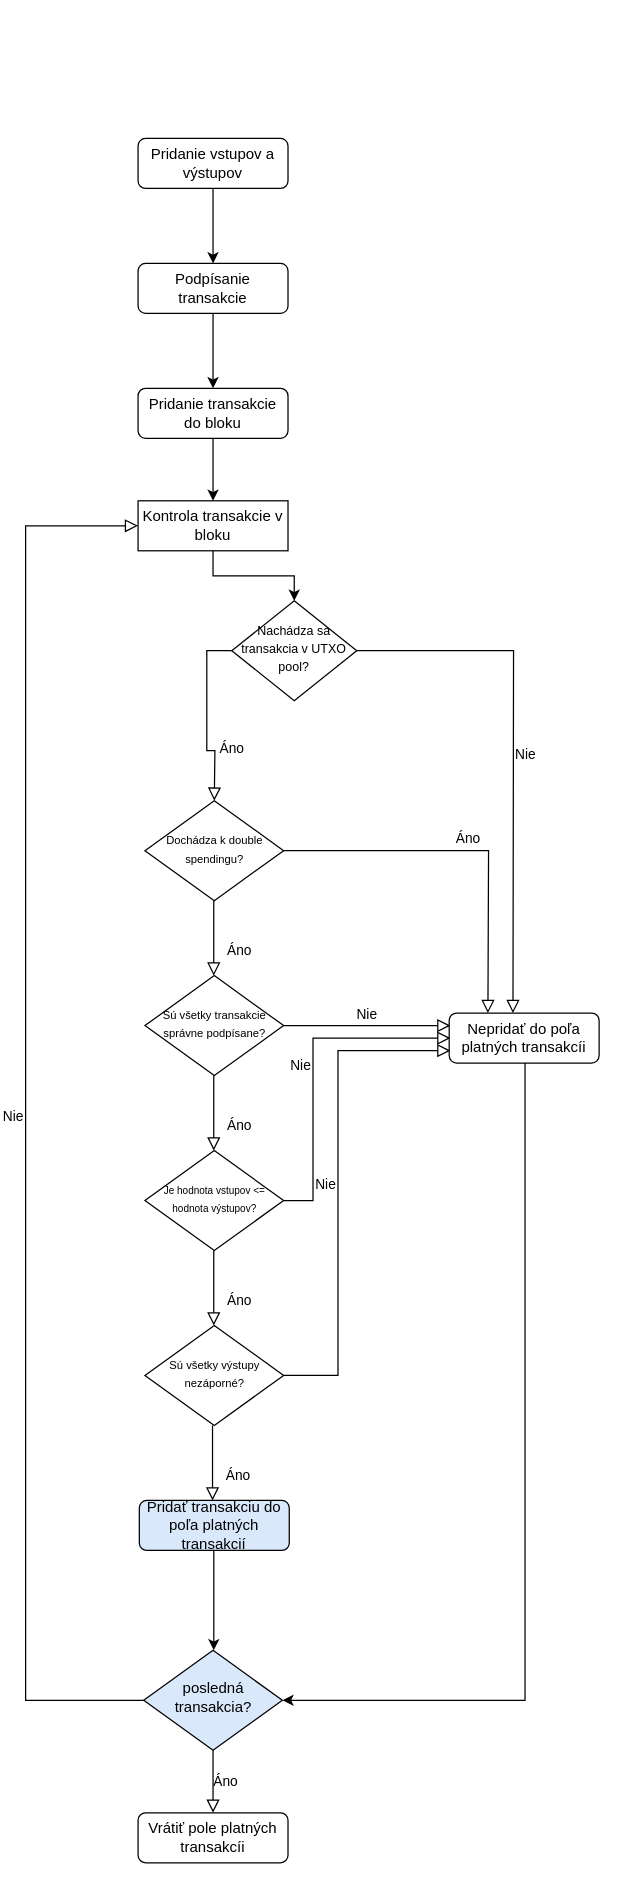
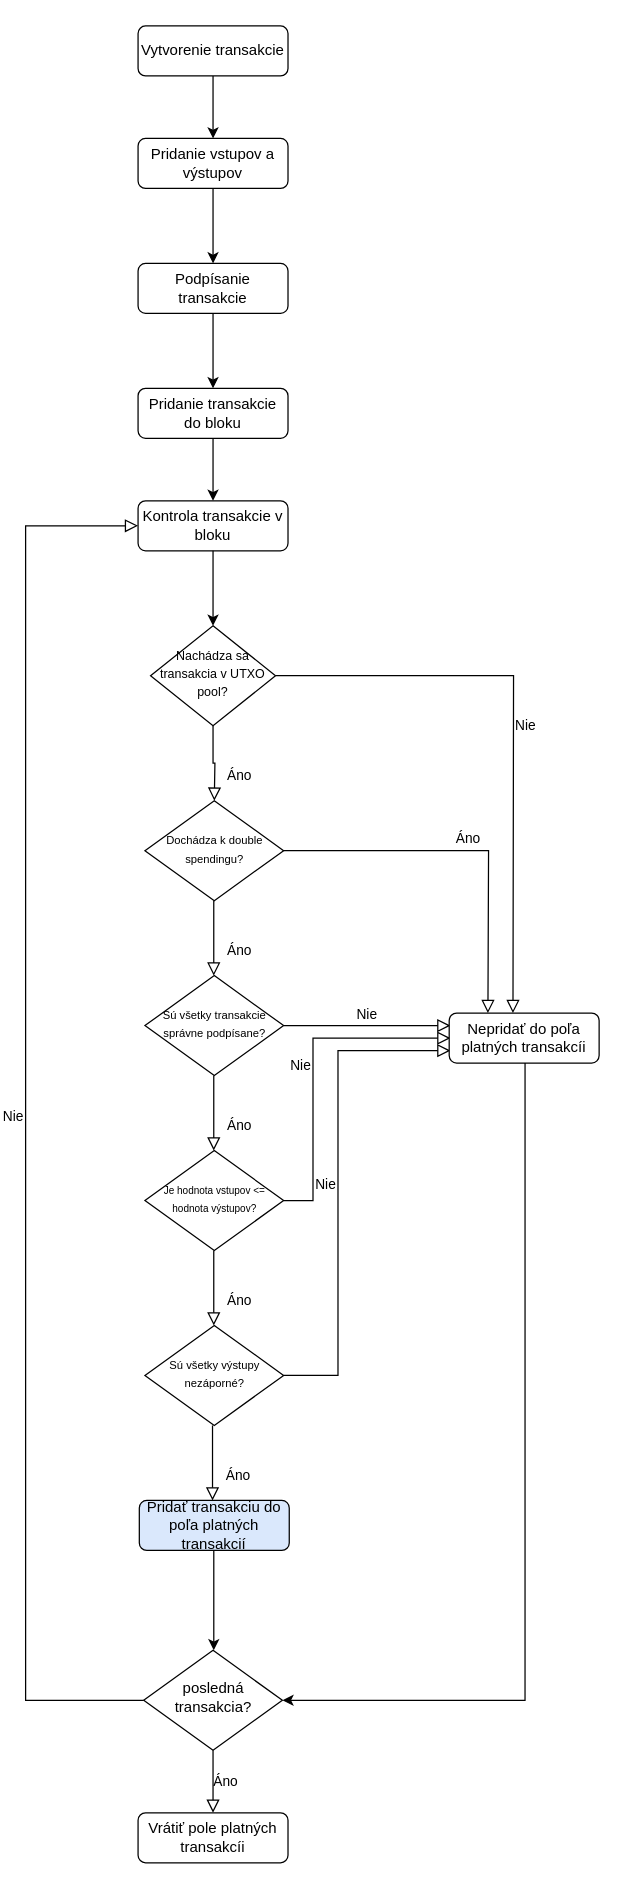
node "Vytvorenie transakcie": added
edge "Vytvorenie transakcie" -> "Pridanie vstupov a výstupov": added
node "Kontrola transakcie v bloku": shape rectangle -> rounded rectangle
node "Nachádza sa transakcia v UTXO pool?": moved (294, 651) -> (213, 676)
node "posledná transakcia?": fillcolor #dae8fc -> #ffffff
